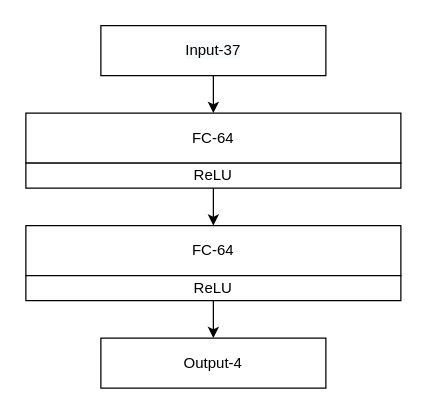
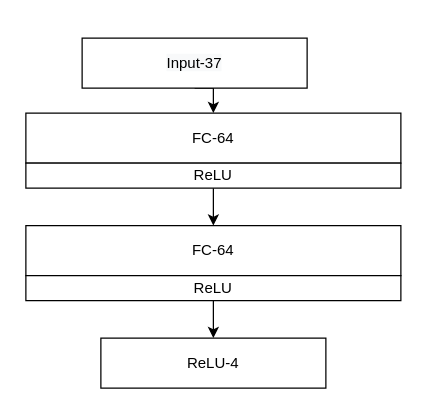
node "Input-37": moved (213, 51) -> (194, 63)
node "Output-4": label "Output-4" -> "ReLU-4"
